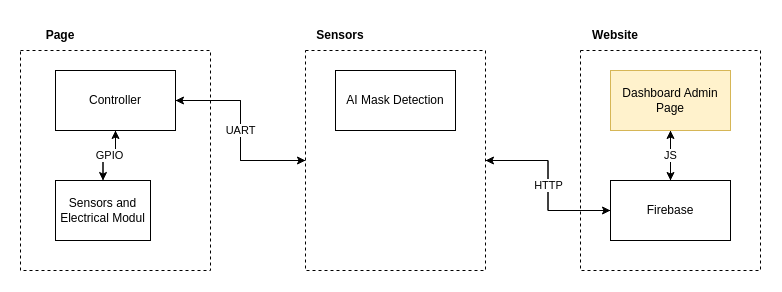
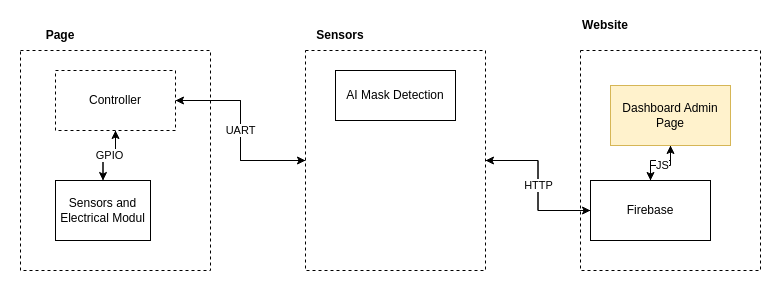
node "Website": moved (616, 36) -> (606, 26)
node "Controller": style solid -> dashed
node "AI Mask Detection": size 120x60 -> 120x50
node "Dashboard Admin Page": moved (671, 101) -> (671, 116)
node "Firebase": moved (671, 211) -> (651, 211)
